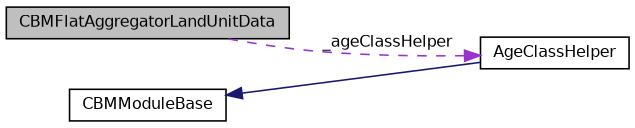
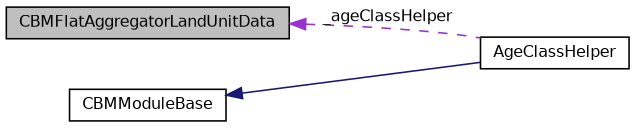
edge "CBMFlatAggregatorLandUnitData" -> "AgeClassHelper": reversed
